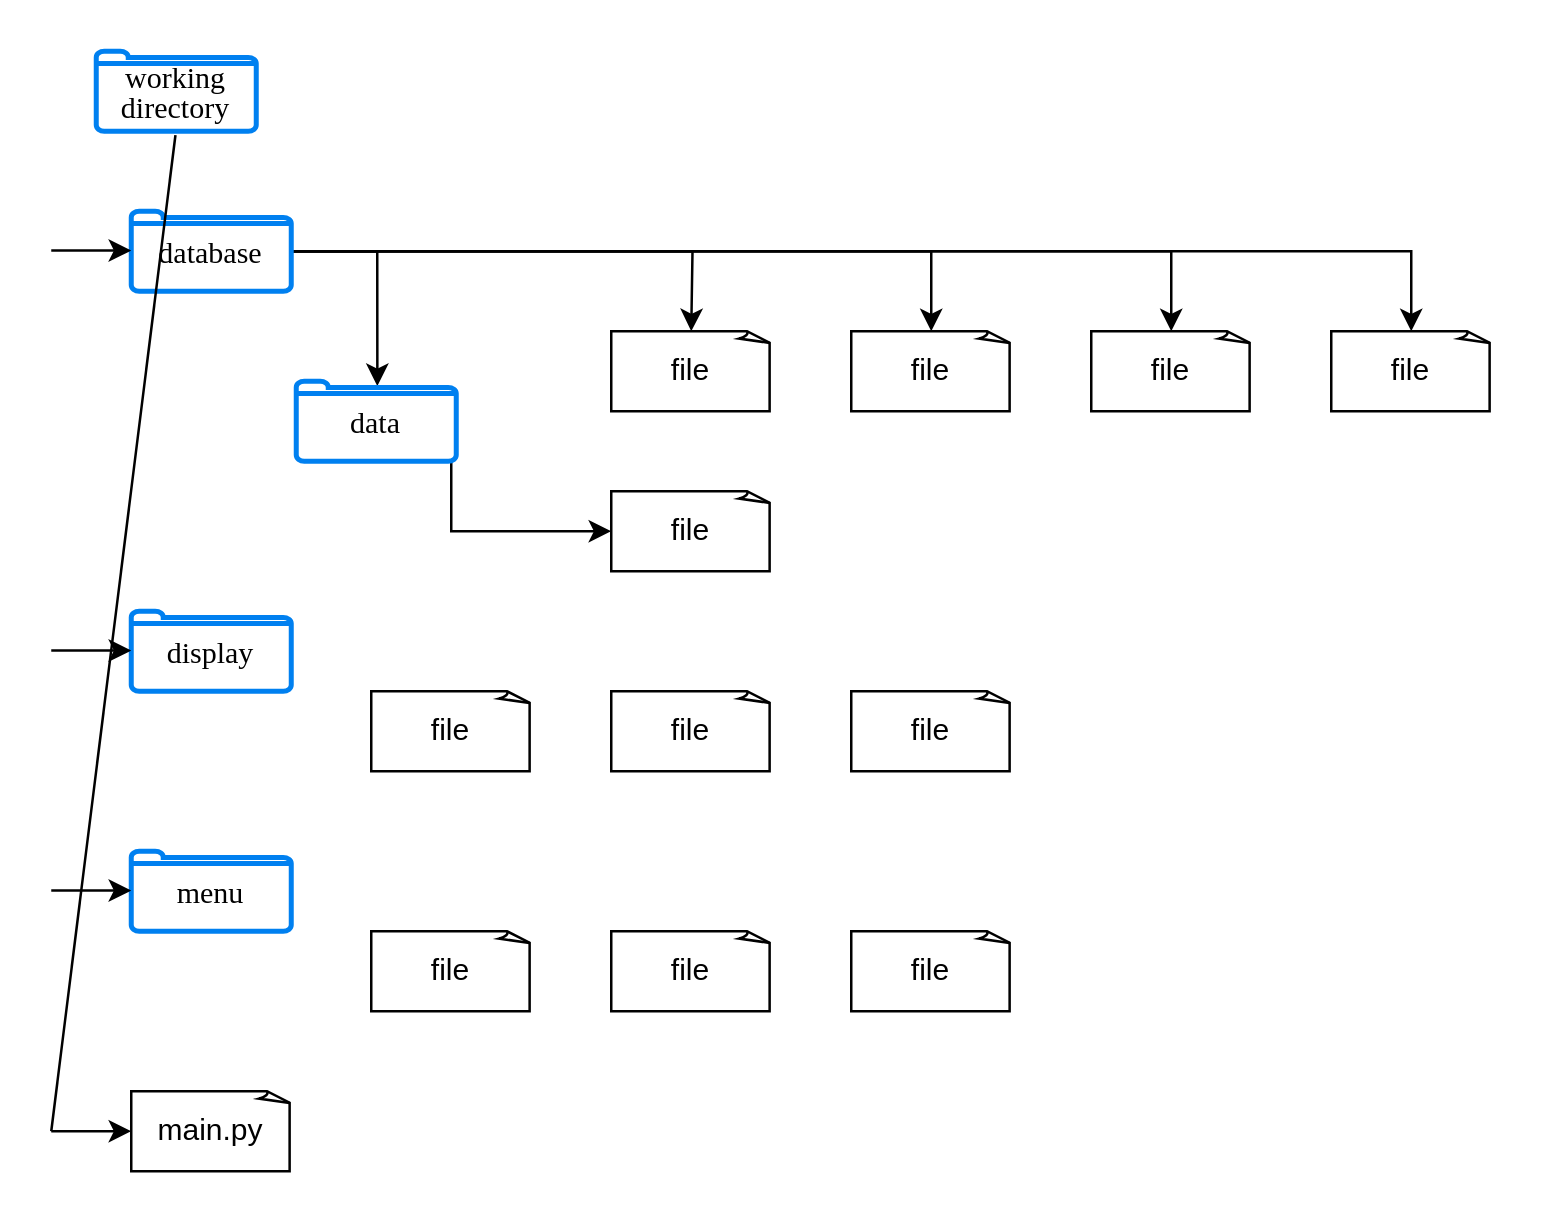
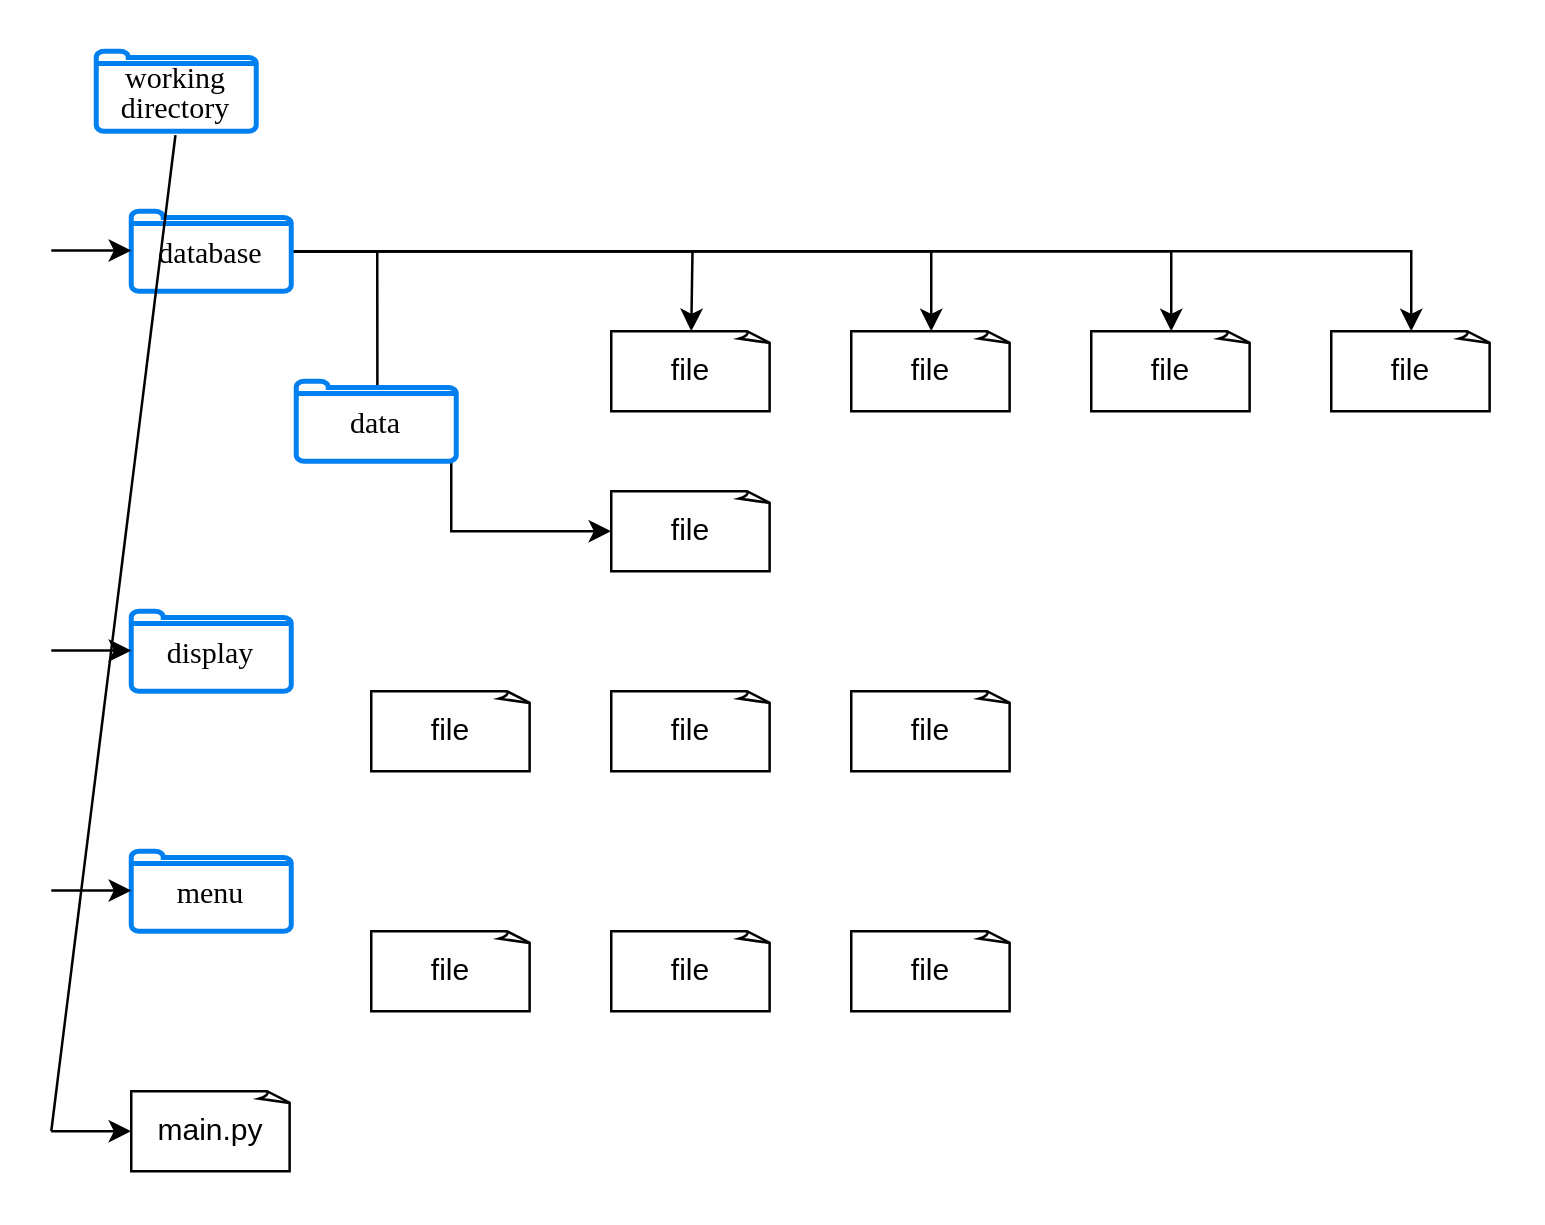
edge "database" -> "data": arrowhead classic -> none
